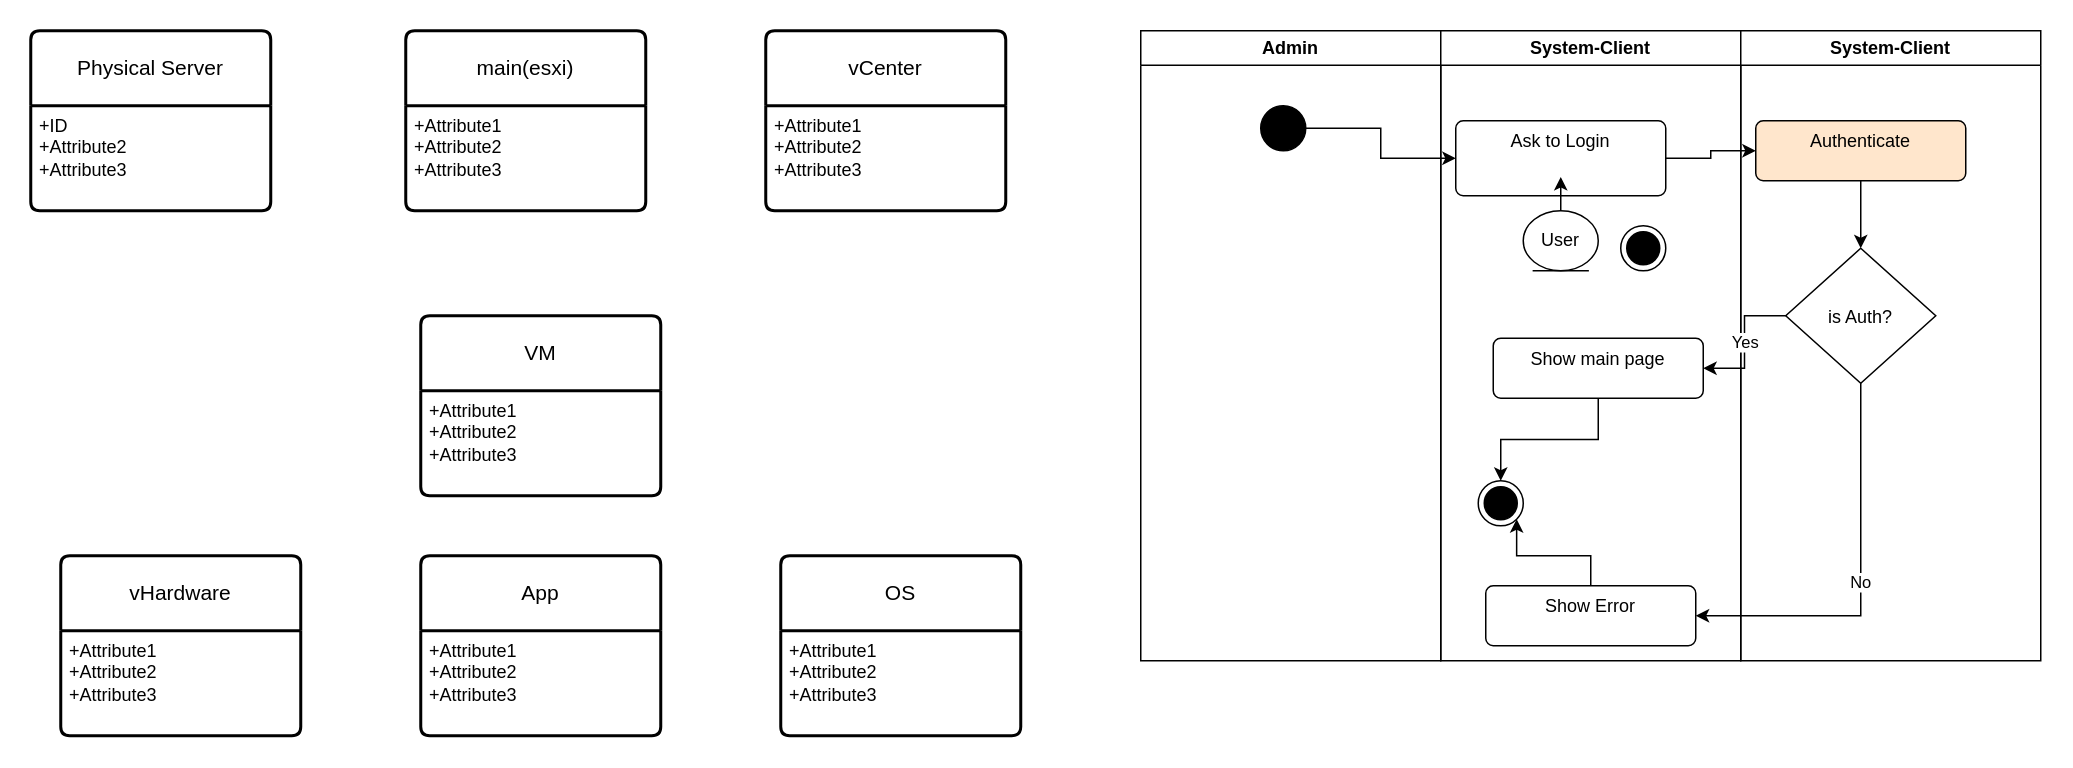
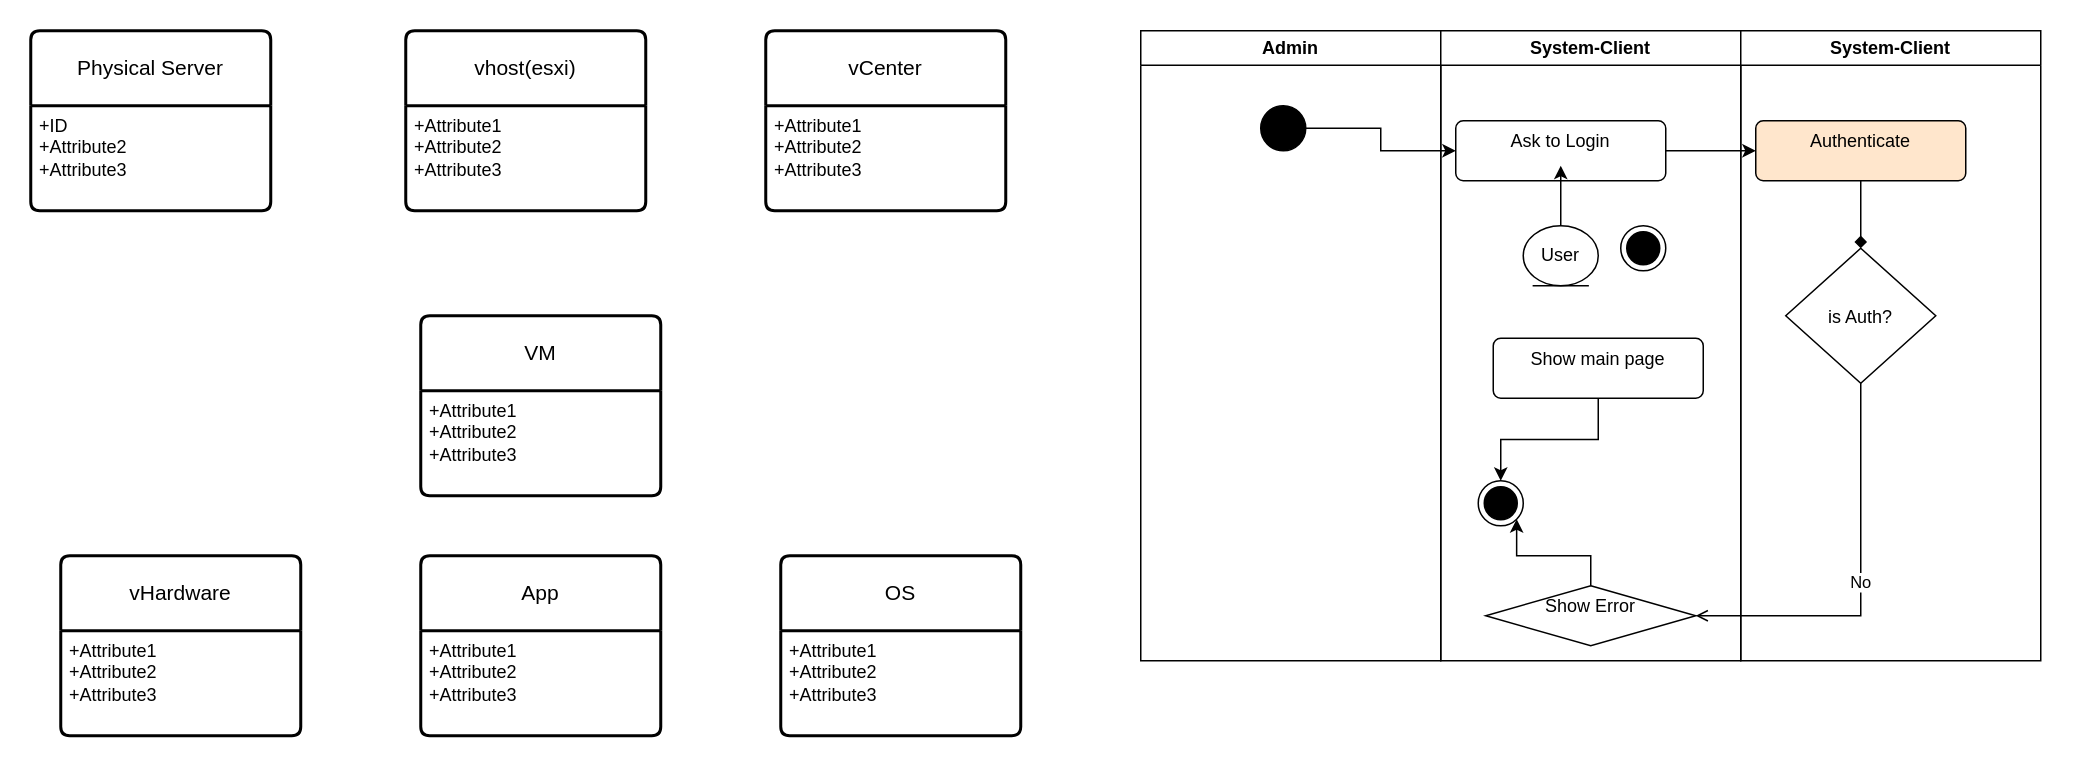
node "main(esxi)": label "main(esxi)" -> "vhost(esxi)"
node "Ask to Login": size 210x75 -> 210x60
edge "Authenticate" -> "is Auth?": arrowhead classic -> diamond
node "User": moved (1561, 241) -> (1561, 256)
edge "is Auth?" -> "Show main page": removed, label "Yes"
node "Show Error": shape rounded rectangle -> diamond
edge "is Auth?" -> "Show Error": arrowhead classic -> open
